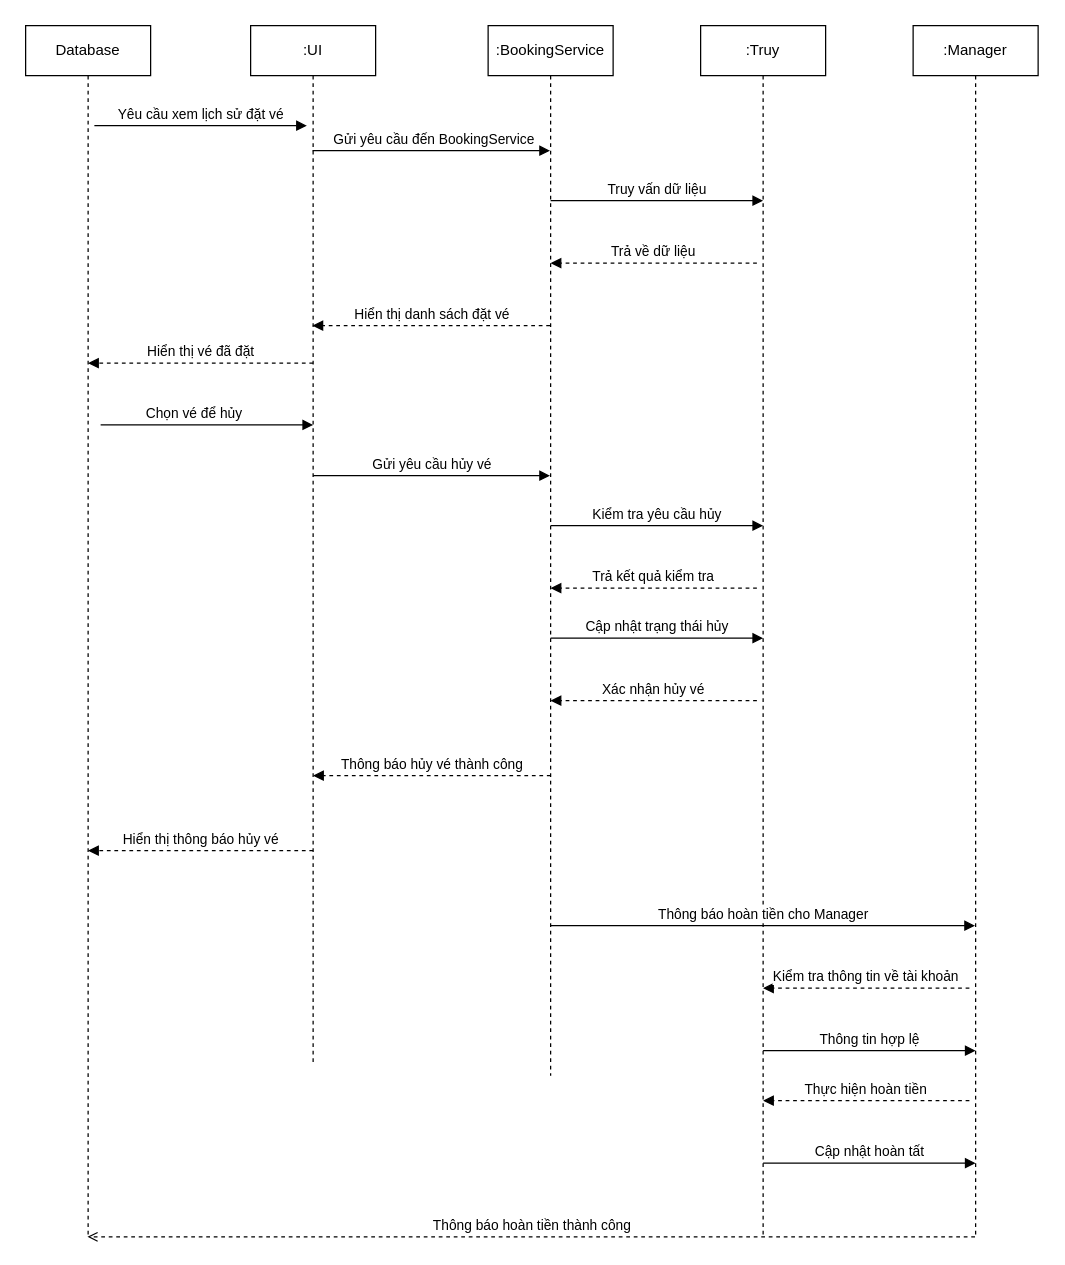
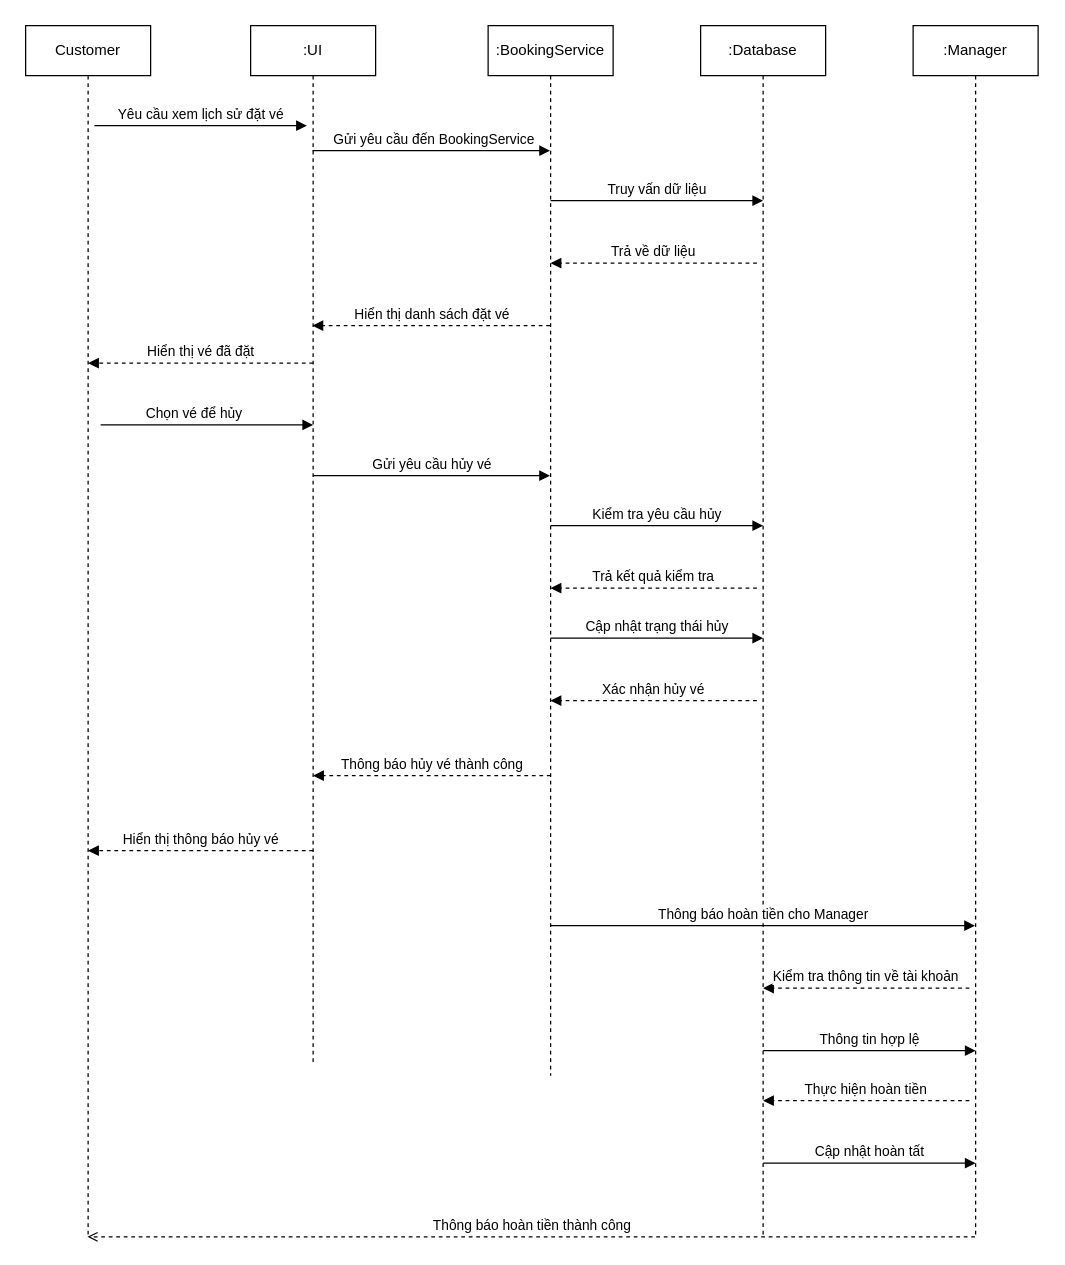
node "Database": label "Database" -> "Customer"
node ":Truy": label ":Truy" -> ":Database"
